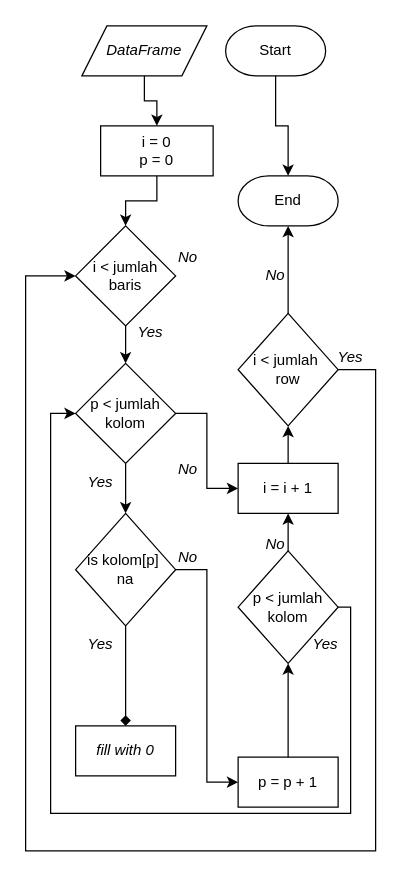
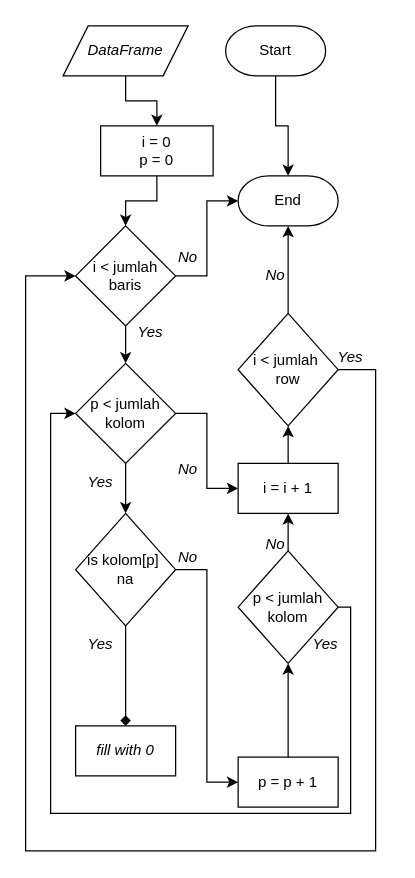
node "DataFrame": moved (144, 51) -> (126, 51)
edge "i < jumlah baris" -> "End": added
